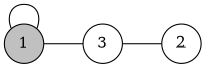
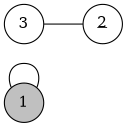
edge "1" -- "3": removed
